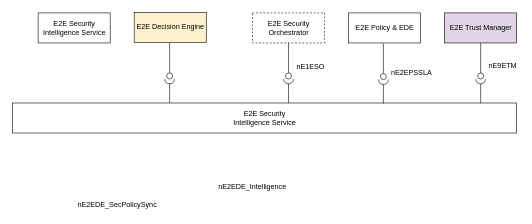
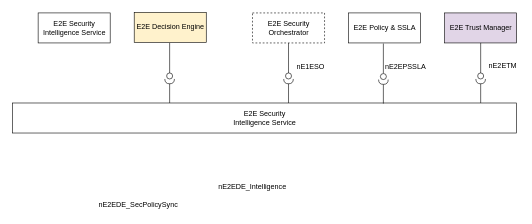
node "E2E Policy & EDE": label "E2E Policy & EDE" -> "E2E Policy & SSLA"
node "nE9ETM": label "nE9ETM" -> "nE2ETM"
node "nE2EPSSLA": moved (411, 73) -> (405, 67)
node "nE2EDE_SecPolicySync": moved (117, 205) -> (138, 205)
